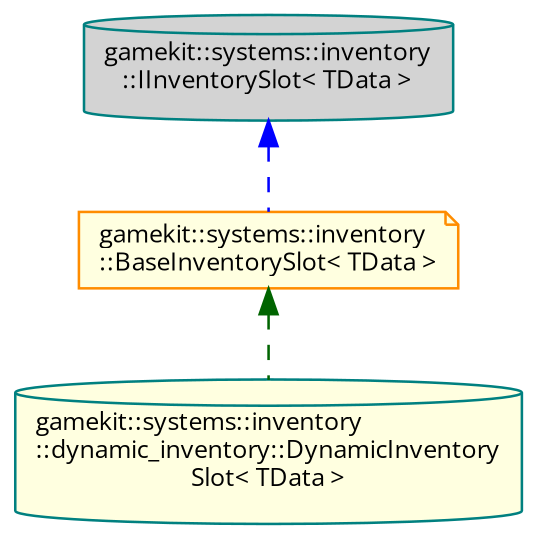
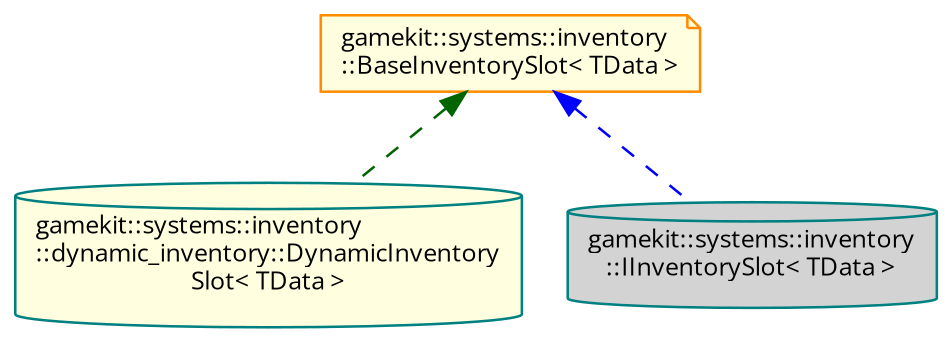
edge "gamekit::systems::inventory ::BaseInventorySlot< TData >" -> "gamekit::systems::inventory ::IInventorySlot< TData >": reversed
